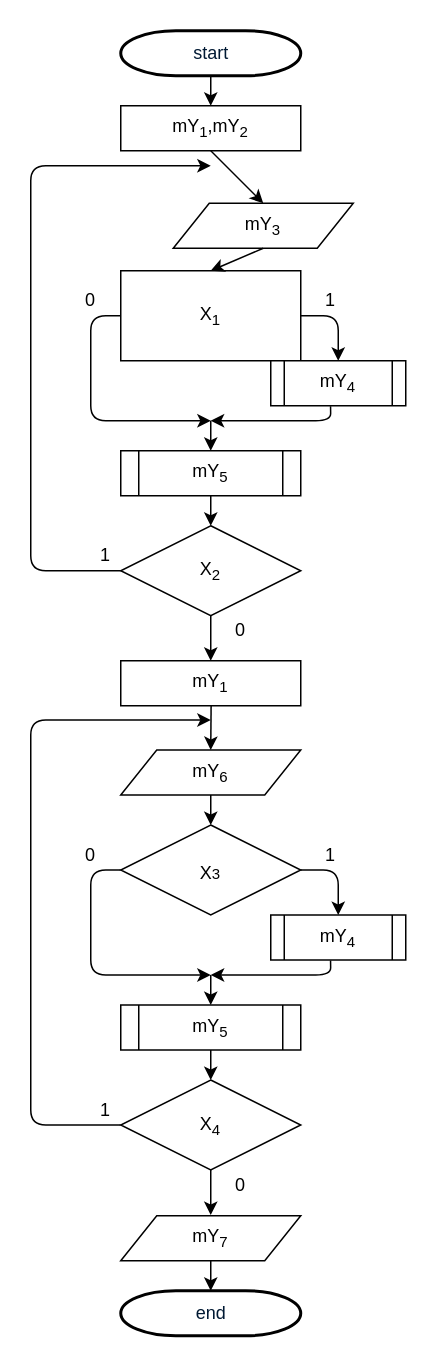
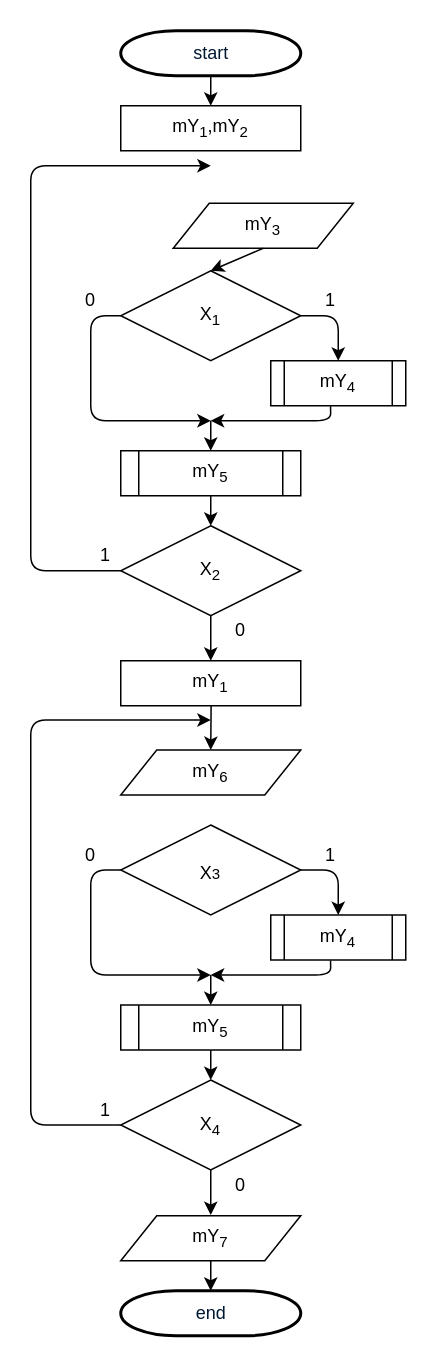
edge "mY1,mY2" -> "mY3": removed
node "X1": shape rectangle -> diamond
edge "mY6" -> "X3": removed
